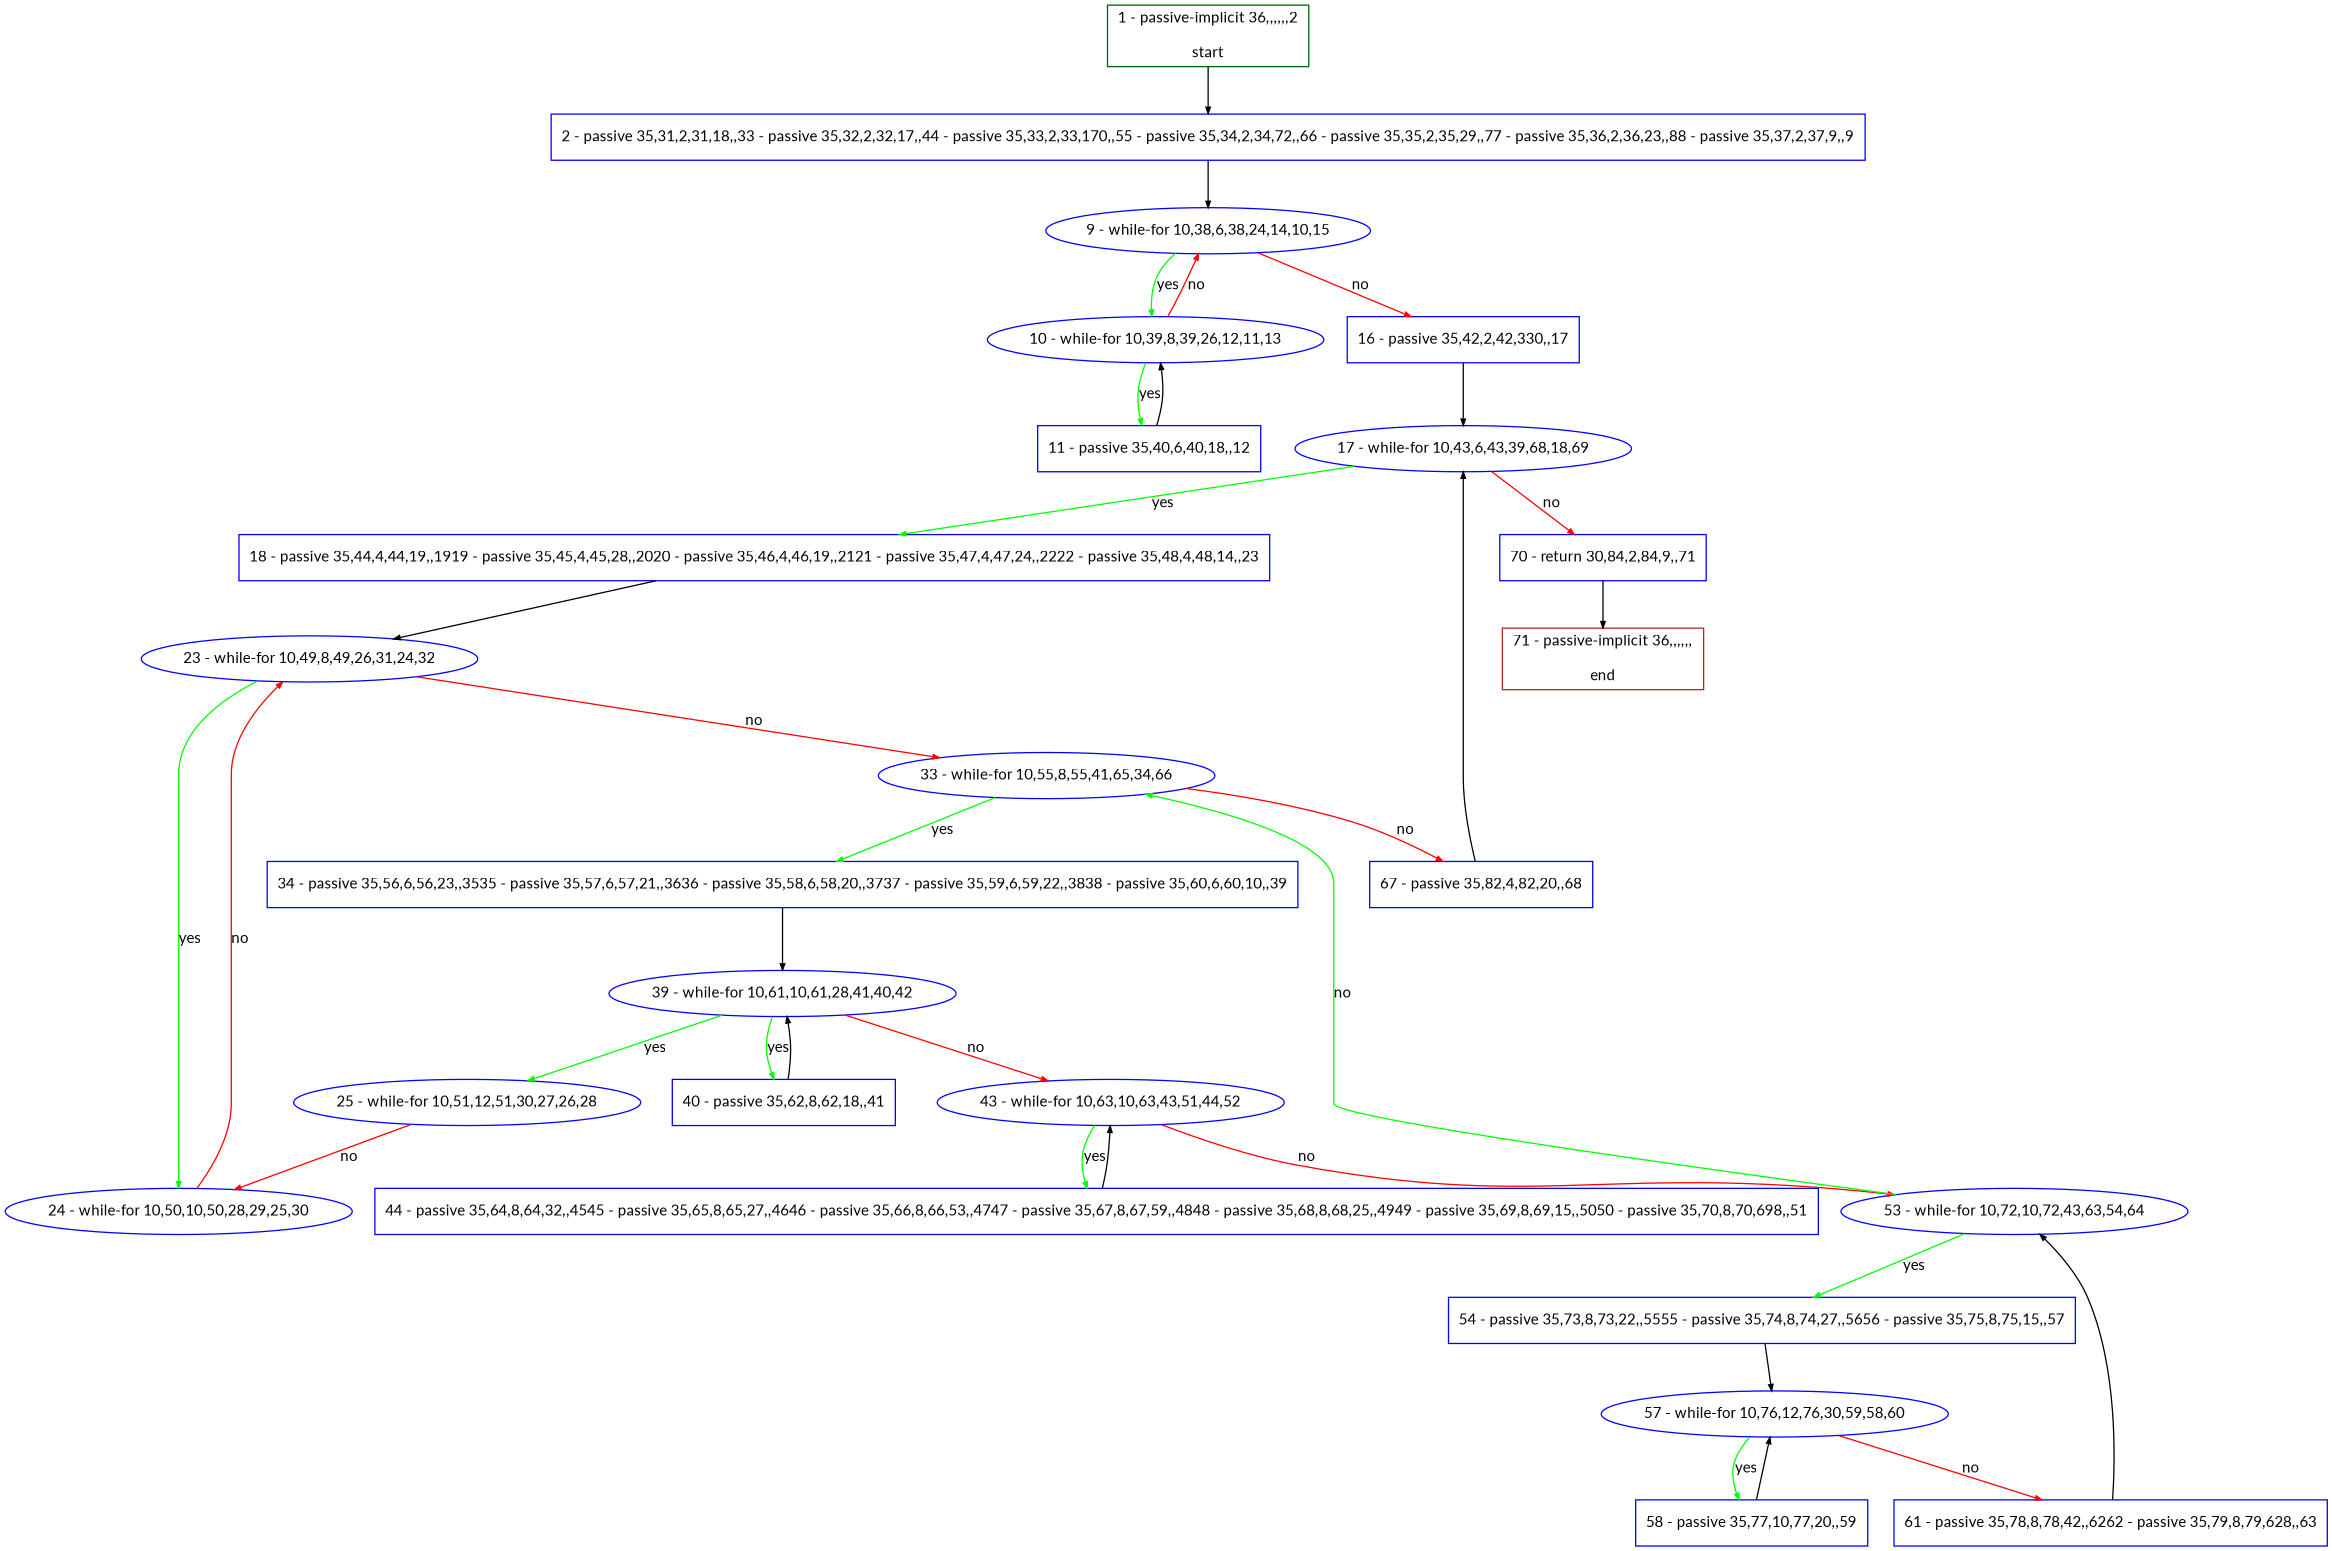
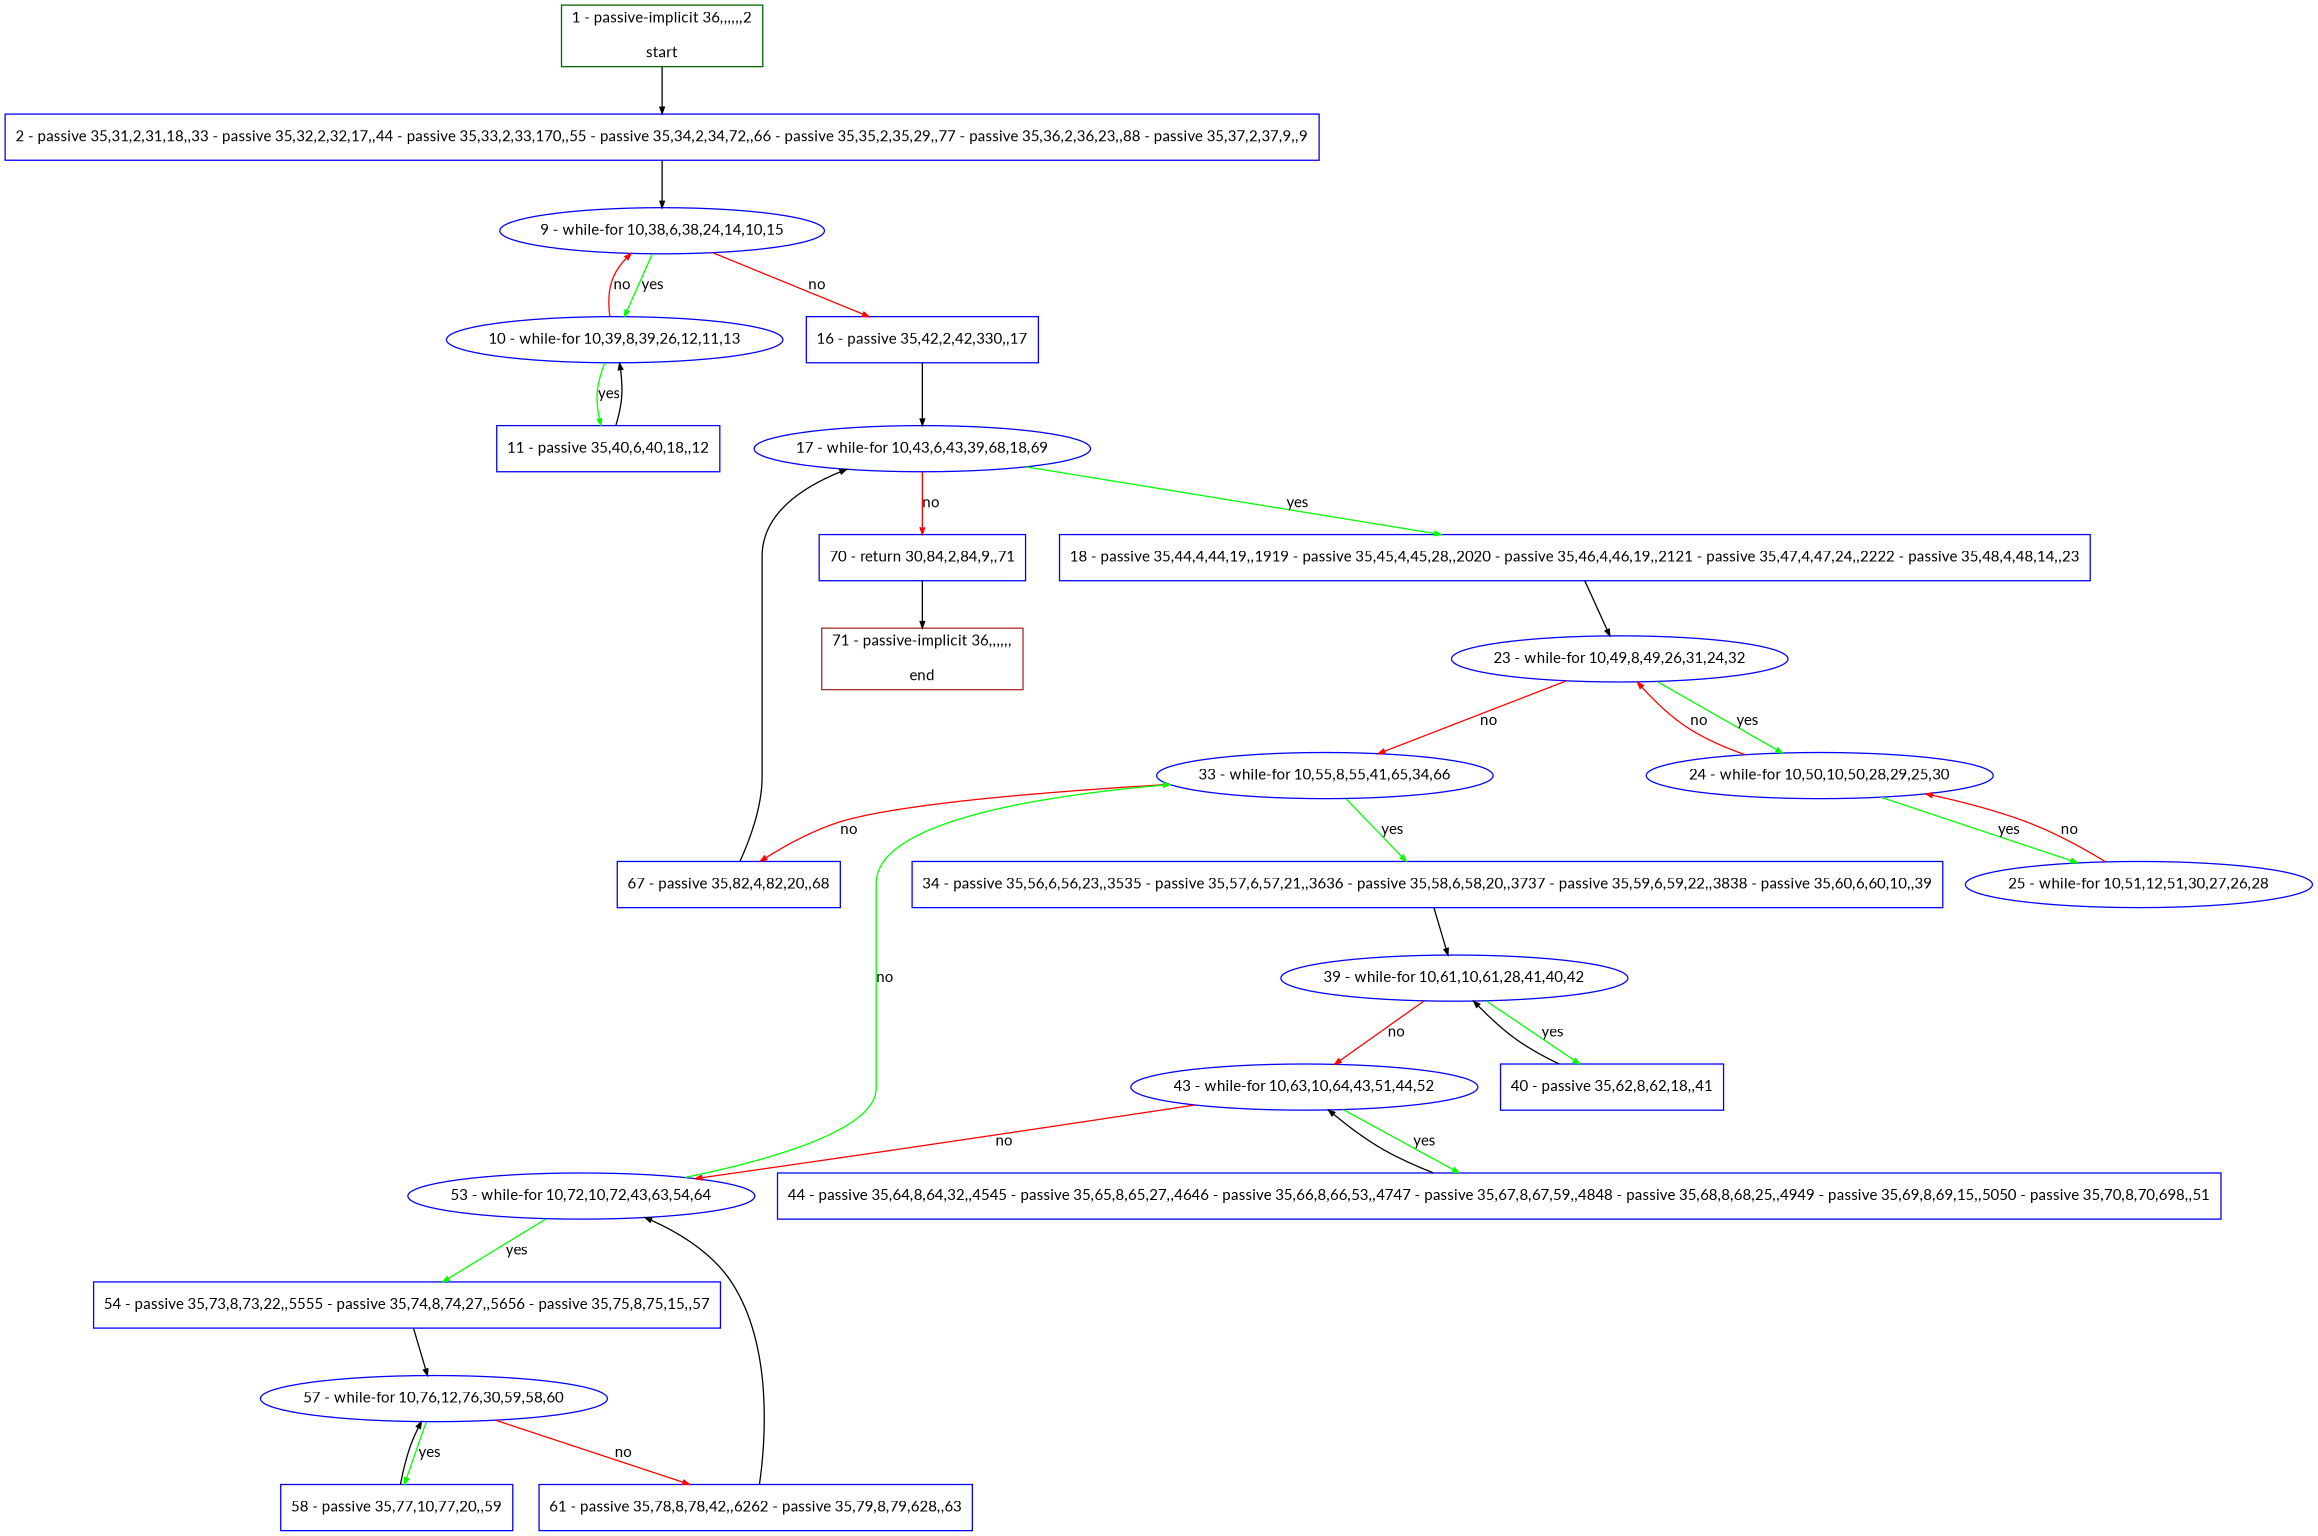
edge "39 - while-for 10,61,10,61,28,41,40,42" -> "25 - while-for 10,51,12,51,30,27,26,28": now "24 - while-for 10,50,10,50,28,29,25,30" -> "25 - while-for 10,51,12,51,30,27,26,28"
node "43 - while-for 10,63,10,63,43,51,44,52": label "43 - while-for 10,63,10,63,43,51,44,52" -> "43 - while-for 10,63,10,64,43,51,44,52"
